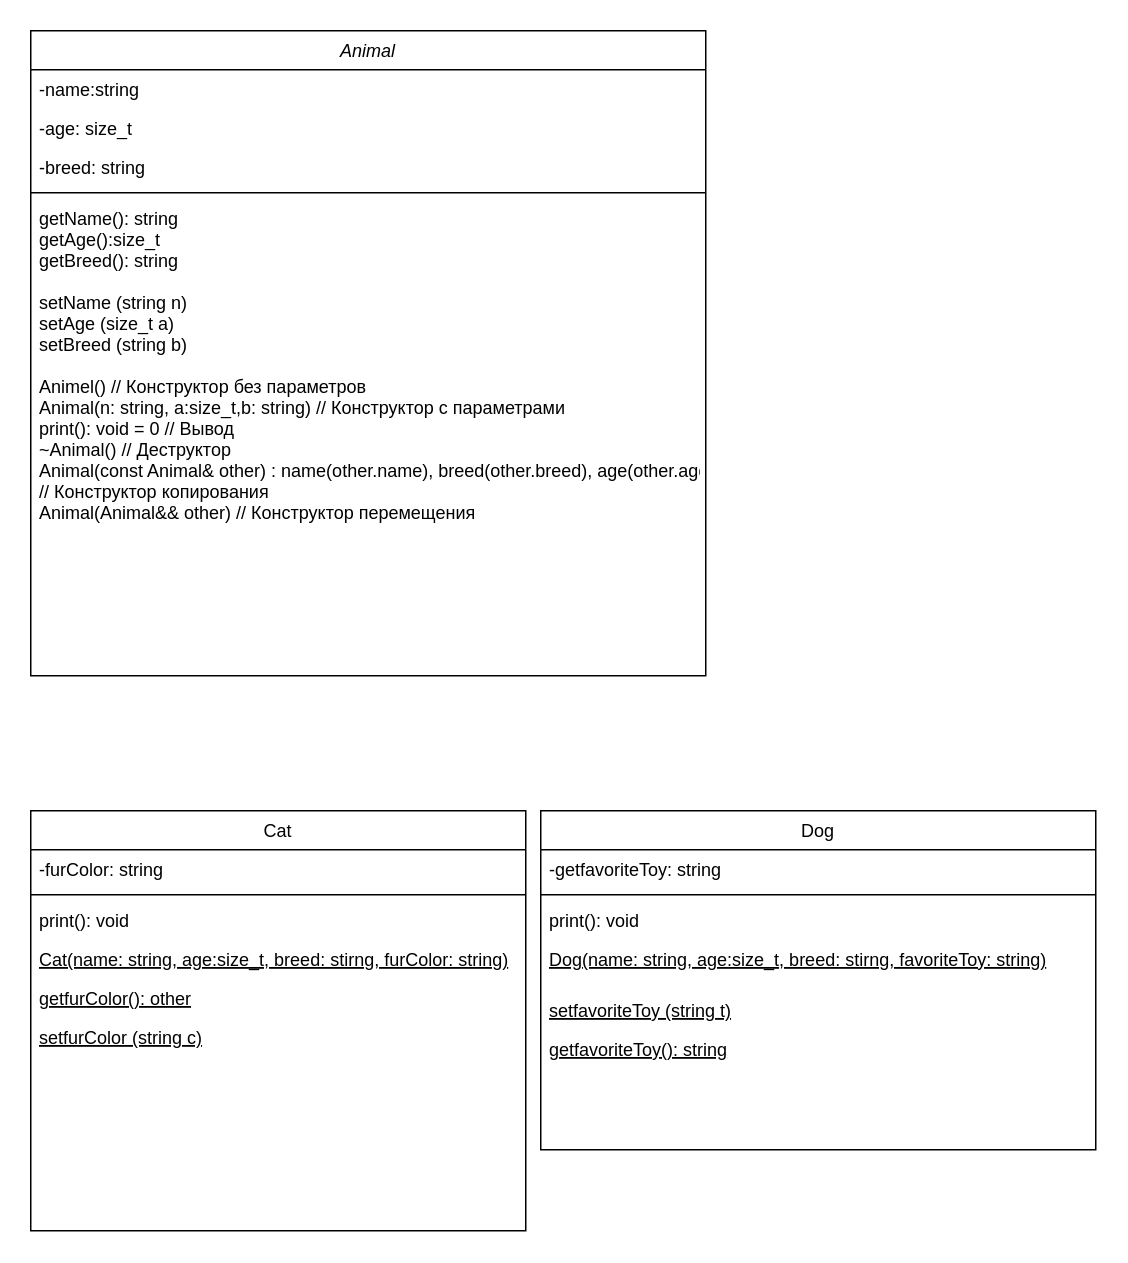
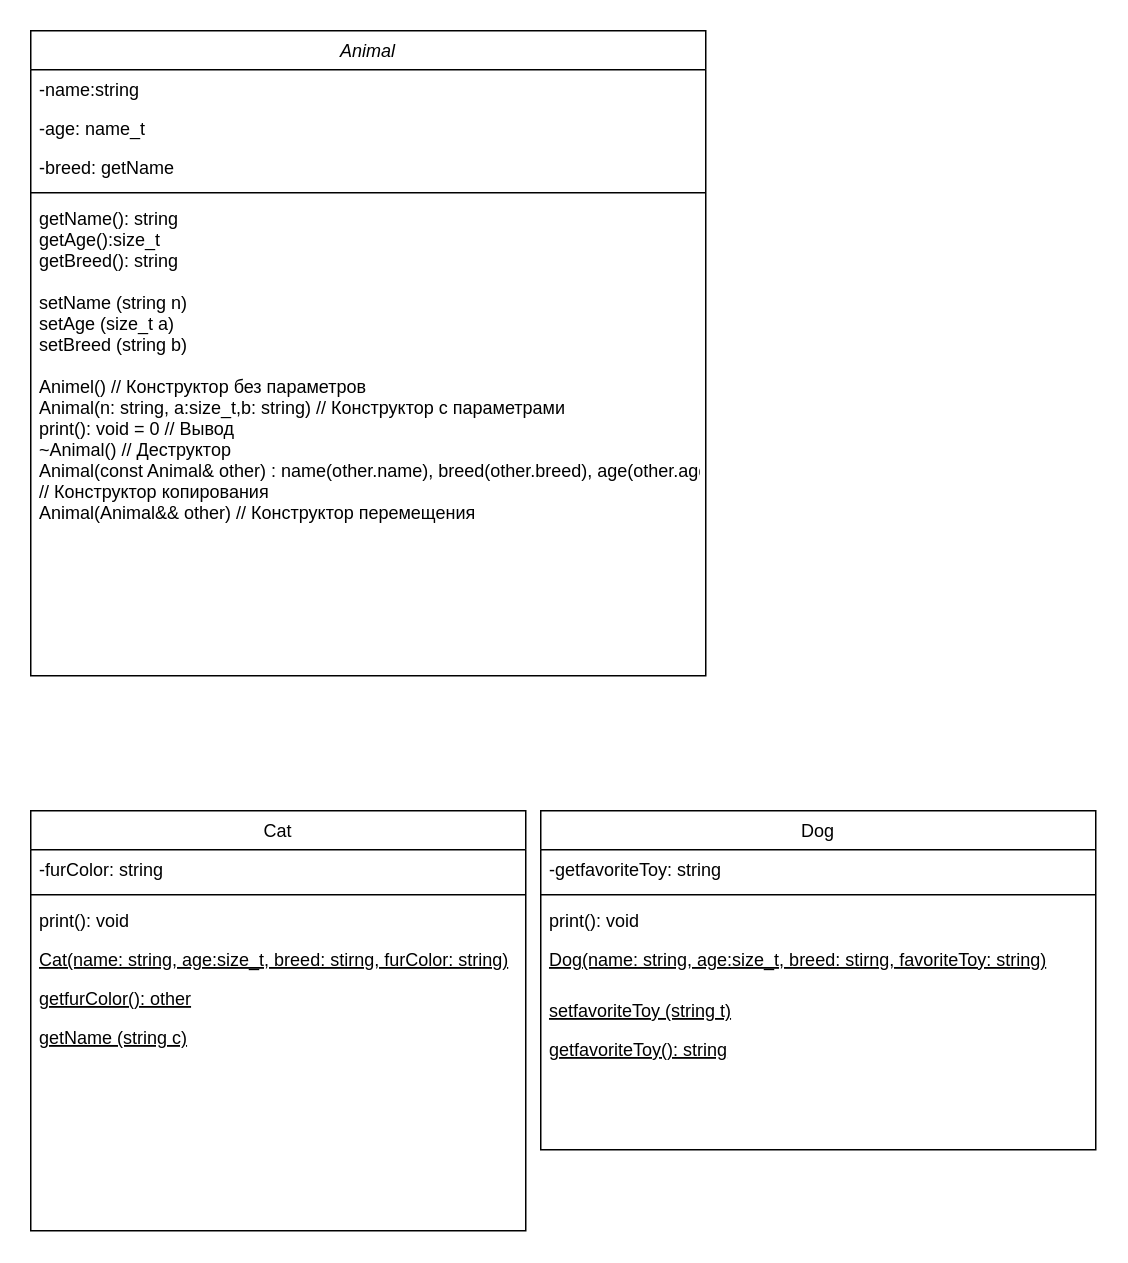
node "-age: size_t": label "-age: size_t" -> "-age: name_t"
node "-breed: string": label "-breed: string" -> "-breed: getName"
node "setfurColor (string c)": label "setfurColor (string c)" -> "getName (string c)"
